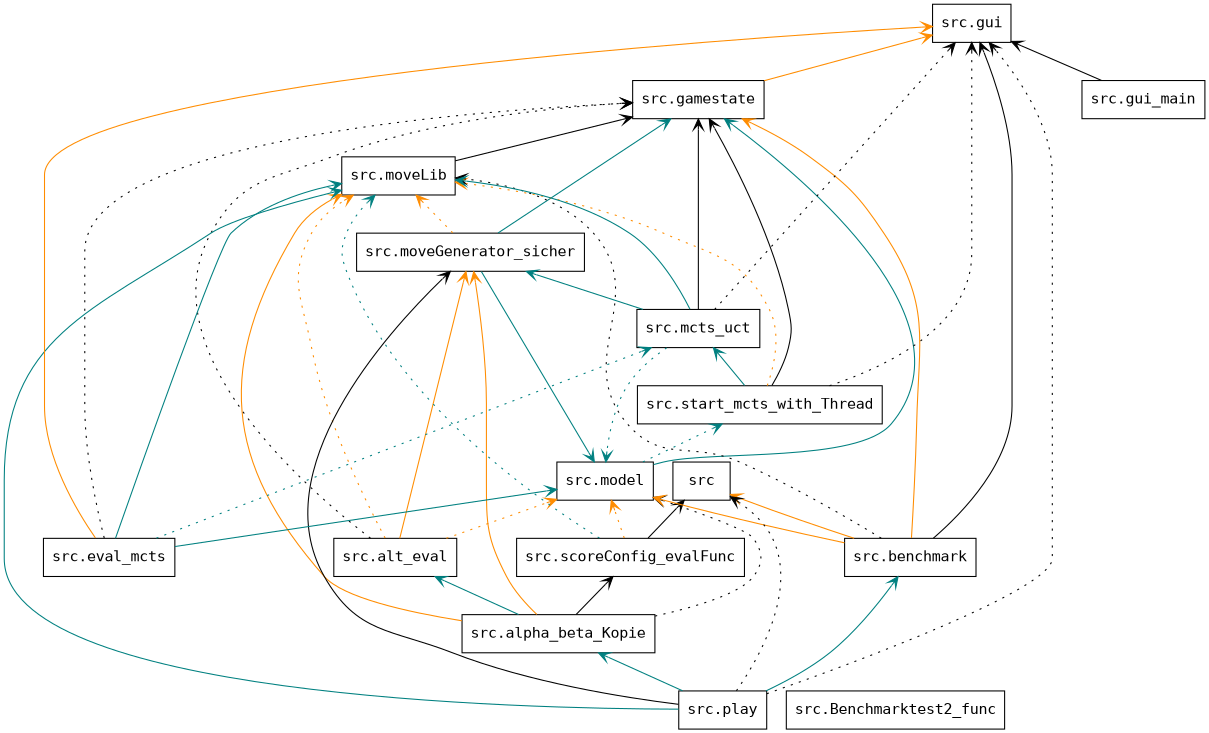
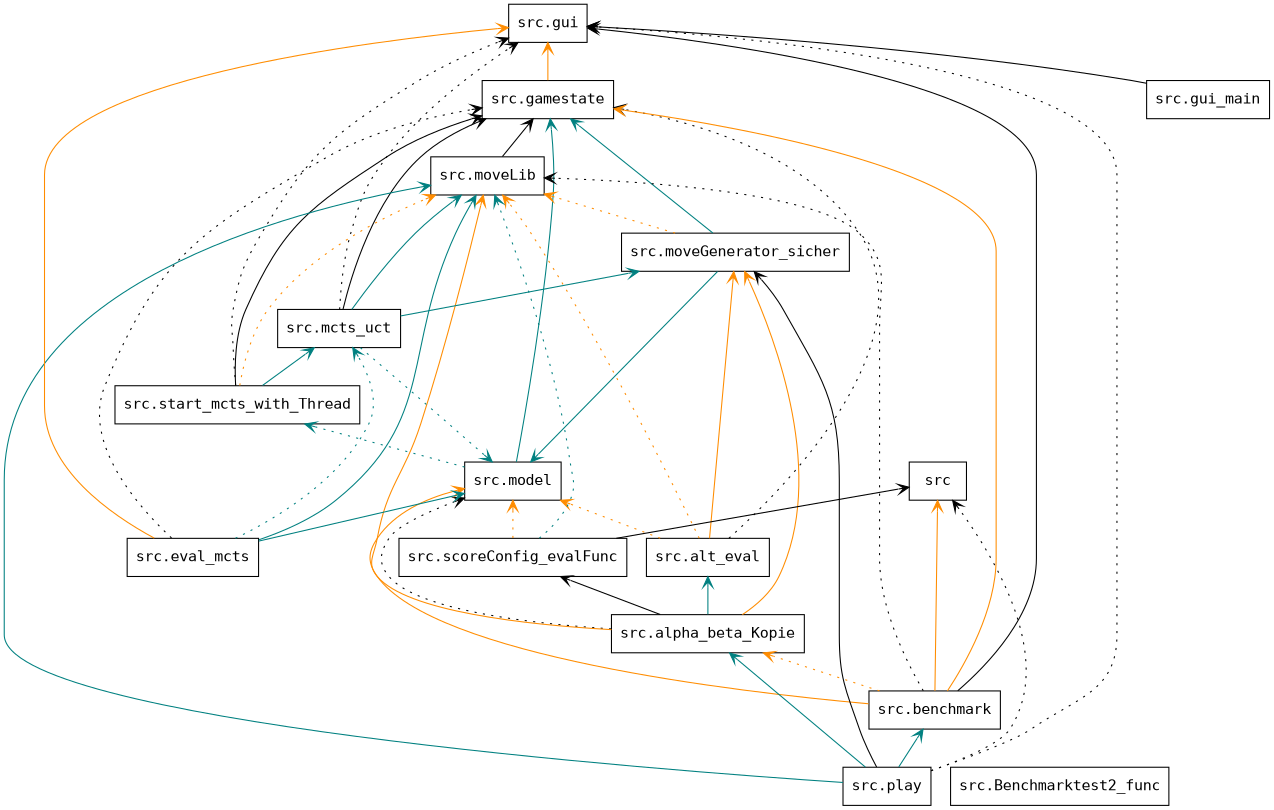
edge "src.benchmark" -> "src.alpha_beta_Kopie": added
